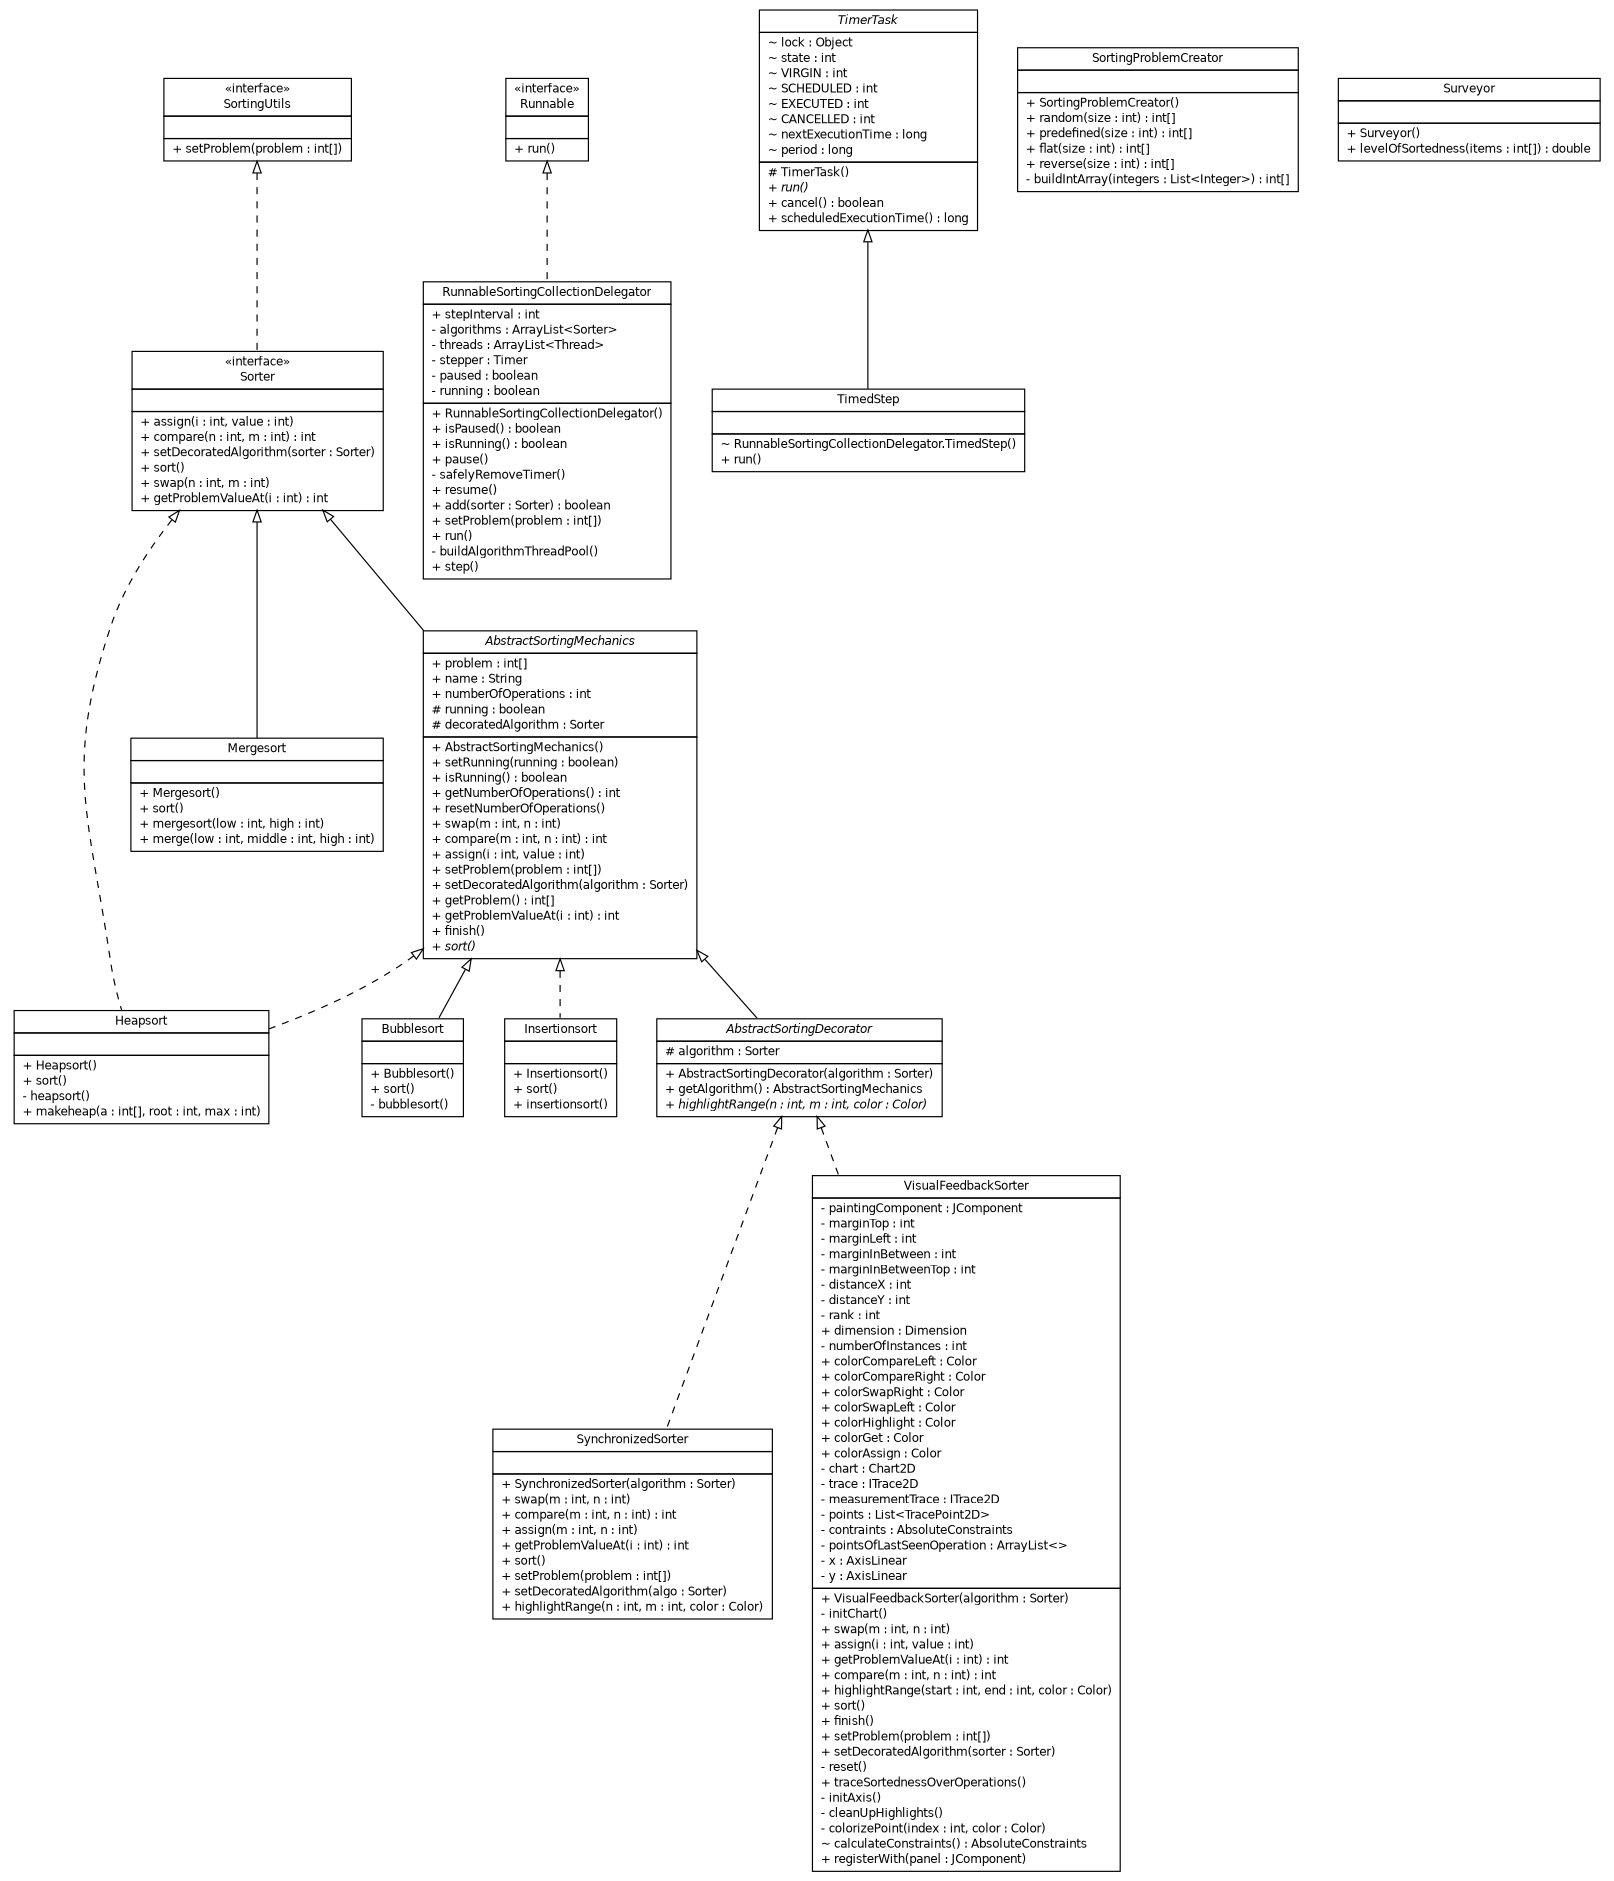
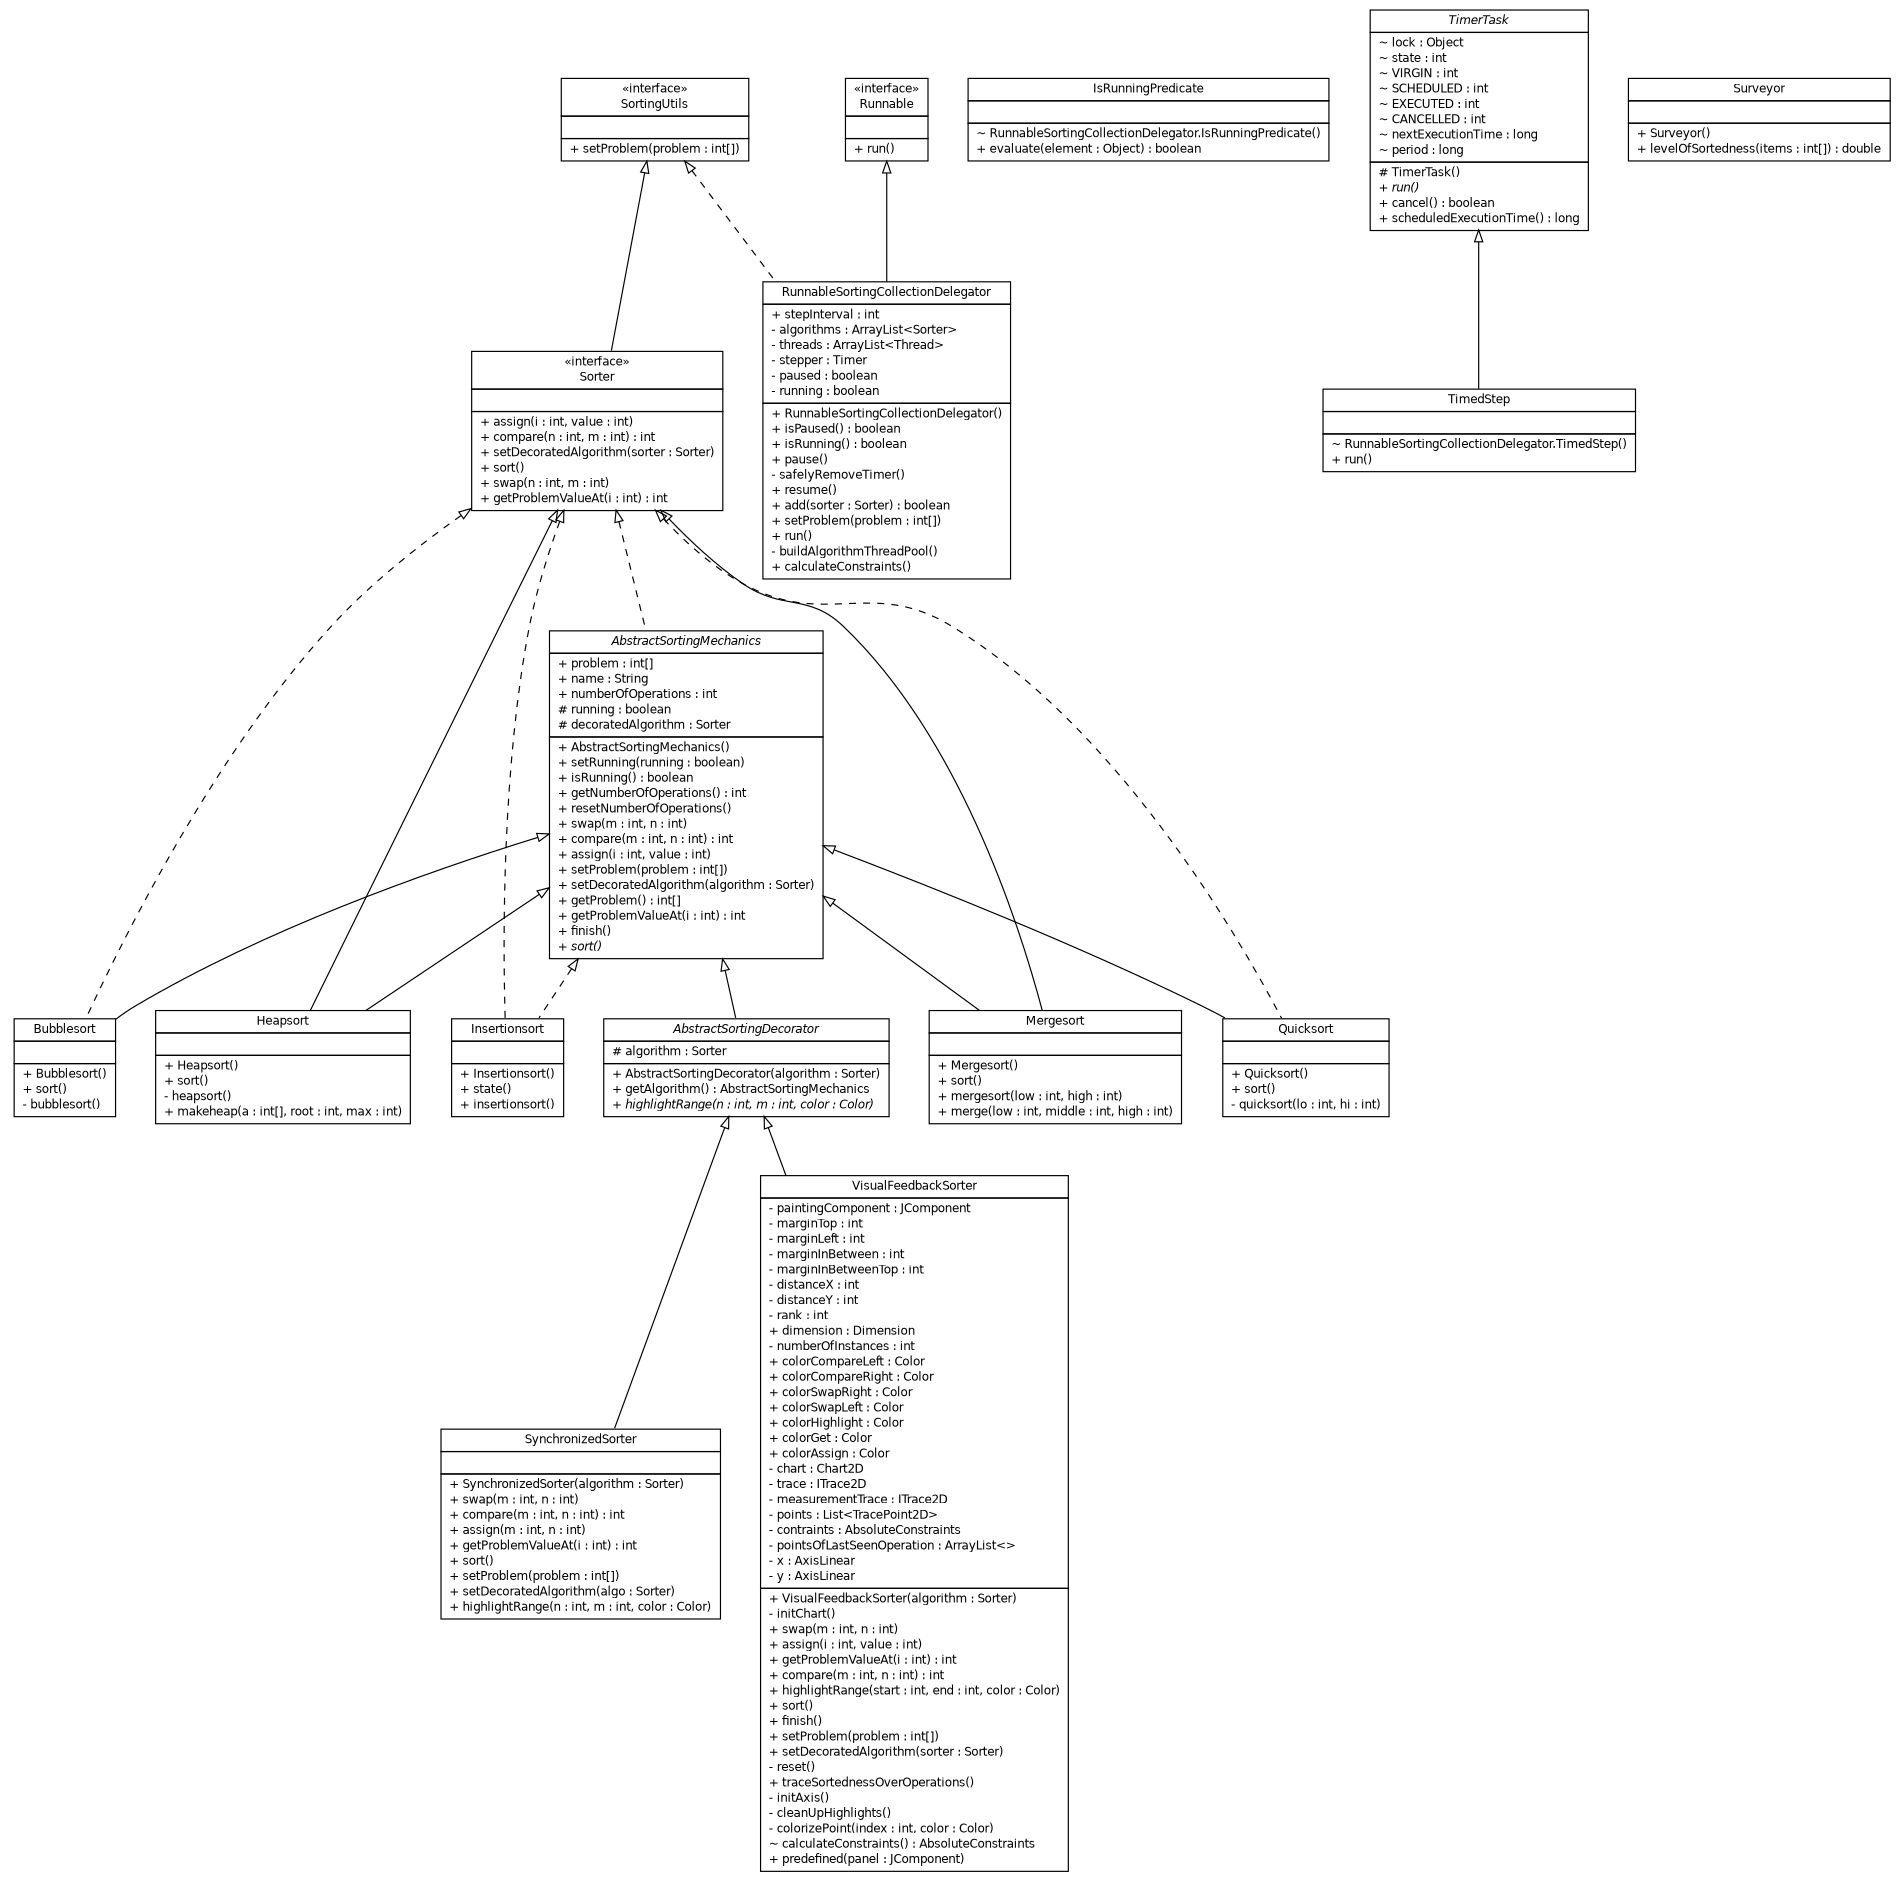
node "IsRunningPredicate": added
node "SortingProblemCreator": removed
edge "RunnableSortingCollectionDelegator" -> "SortingUtils": added
edge "RunnableSortingCollectionDelegator" -> "Runnable": style dashed -> solid
edge "Sorter" -> "SortingUtils": style dashed -> solid
node "RunnableSortingCollectionDelegator": text "+ step()" -> "+ calculateConstraints()"
edge "AbstractSortingMechanics" -> "Sorter": style solid -> dashed
edge "Bubblesort" -> "Sorter": added
edge "Heapsort" -> "Sorter": style dashed -> solid
edge "Insertionsort" -> "Sorter": added
edge "Mergesort" -> "AbstractSortingMechanics": added
edge "Heapsort" -> "AbstractSortingMechanics": style dashed -> solid
node "Quicksort": added
node "Insertionsort": text "+ sort()" -> "+ state()"
edge "VisualFeedbackSorter" -> "AbstractSortingDecorator": style dashed -> solid
edge "SynchronizedSorter" -> "AbstractSortingDecorator": style dashed -> solid
node "VisualFeedbackSorter": text "+ registerWith(panel : JComponent)" -> "+ predefined(panel : JComponent)"
